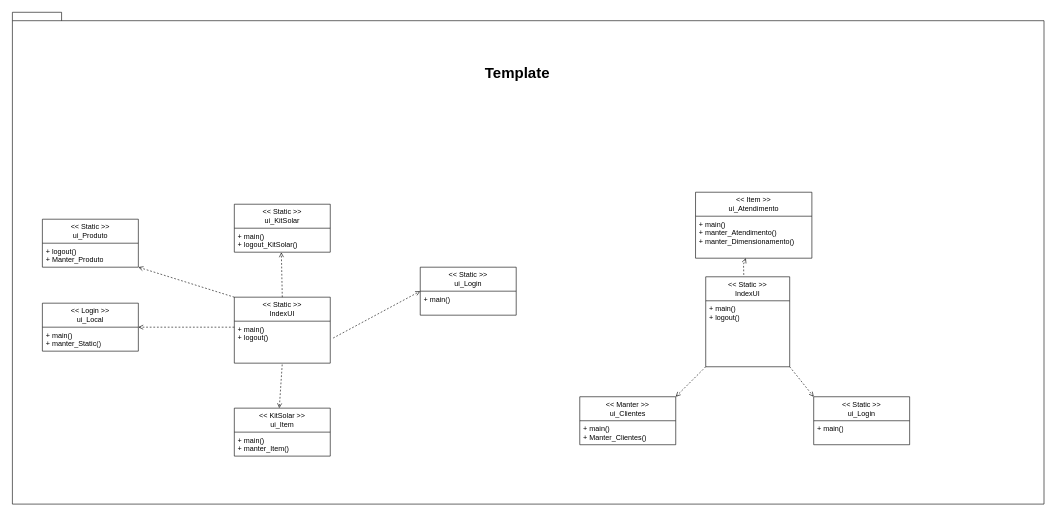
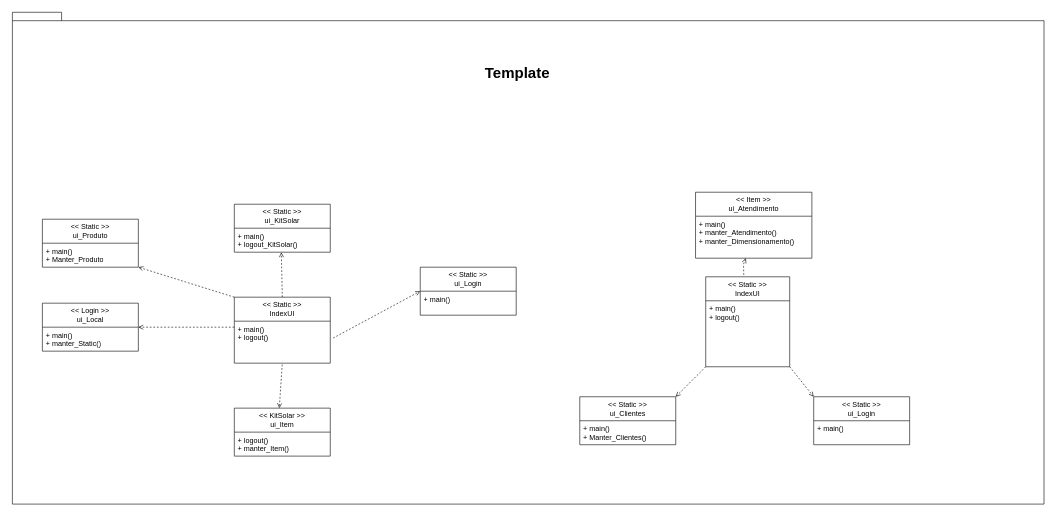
node "+ logout() + Manter_Produto": label "+ logout() + Manter_Produto" -> "+ main() + Manter_Produto"
node "<< Manter >> ui_Clientes": label "<< Manter >> ui_Clientes" -> "<< Static >> ui_Clientes"
node "+ main() + manter_Item()": label "+ main() + manter_Item()" -> "+ logout() + manter_Item()"
